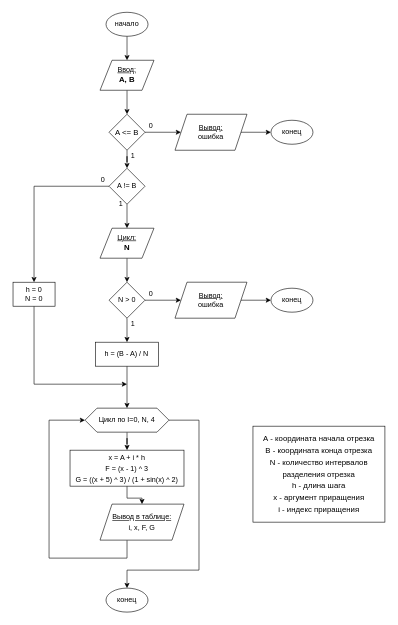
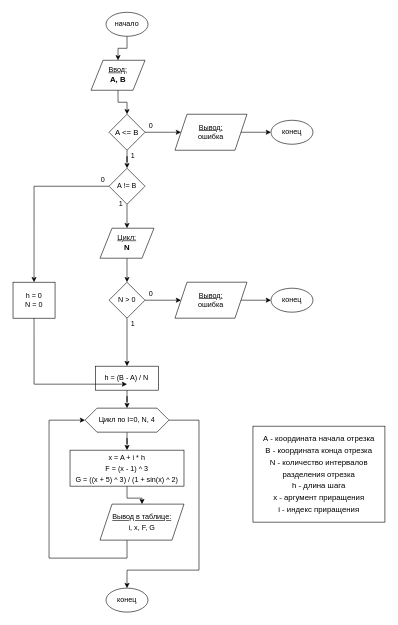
node "Ввод: A, B": moved (127, 75) -> (118, 75)
node "h = 0 N = 0": size 42x24 -> 42x36
node "h = (B - A) / N": moved (127, 354) -> (127, 378)
